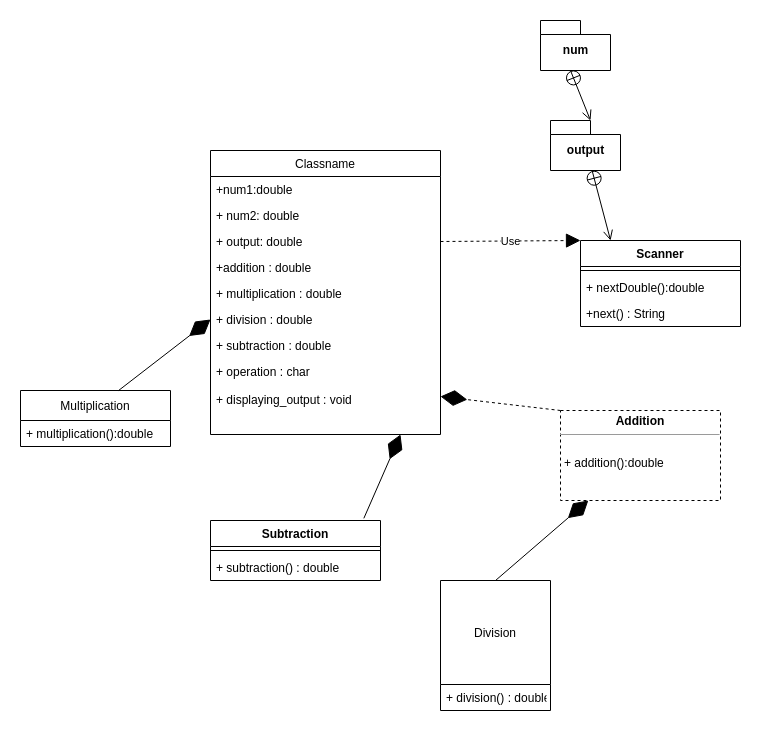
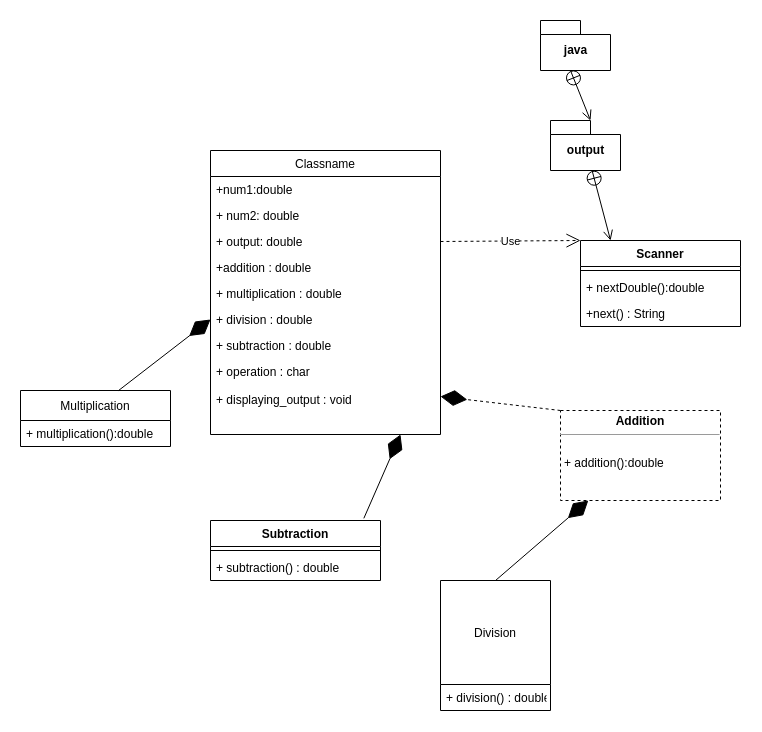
node "num": label "num" -> "java"
edge "+ output: double" -> "Scanner": arrowhead block -> open
